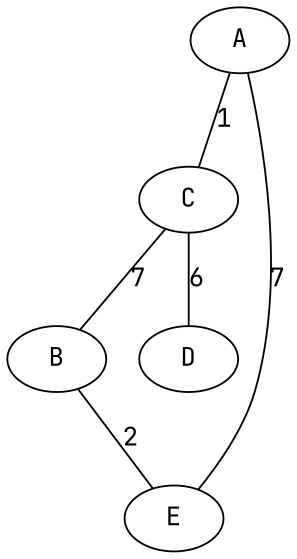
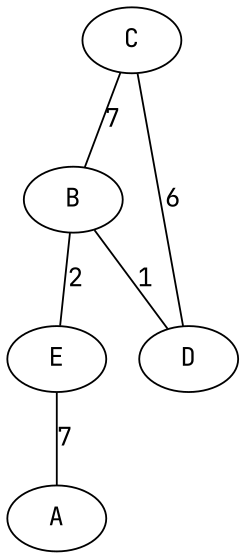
edge "A" -- "C": removed, label "1"
edge "B" -- "D": added, label "1"
